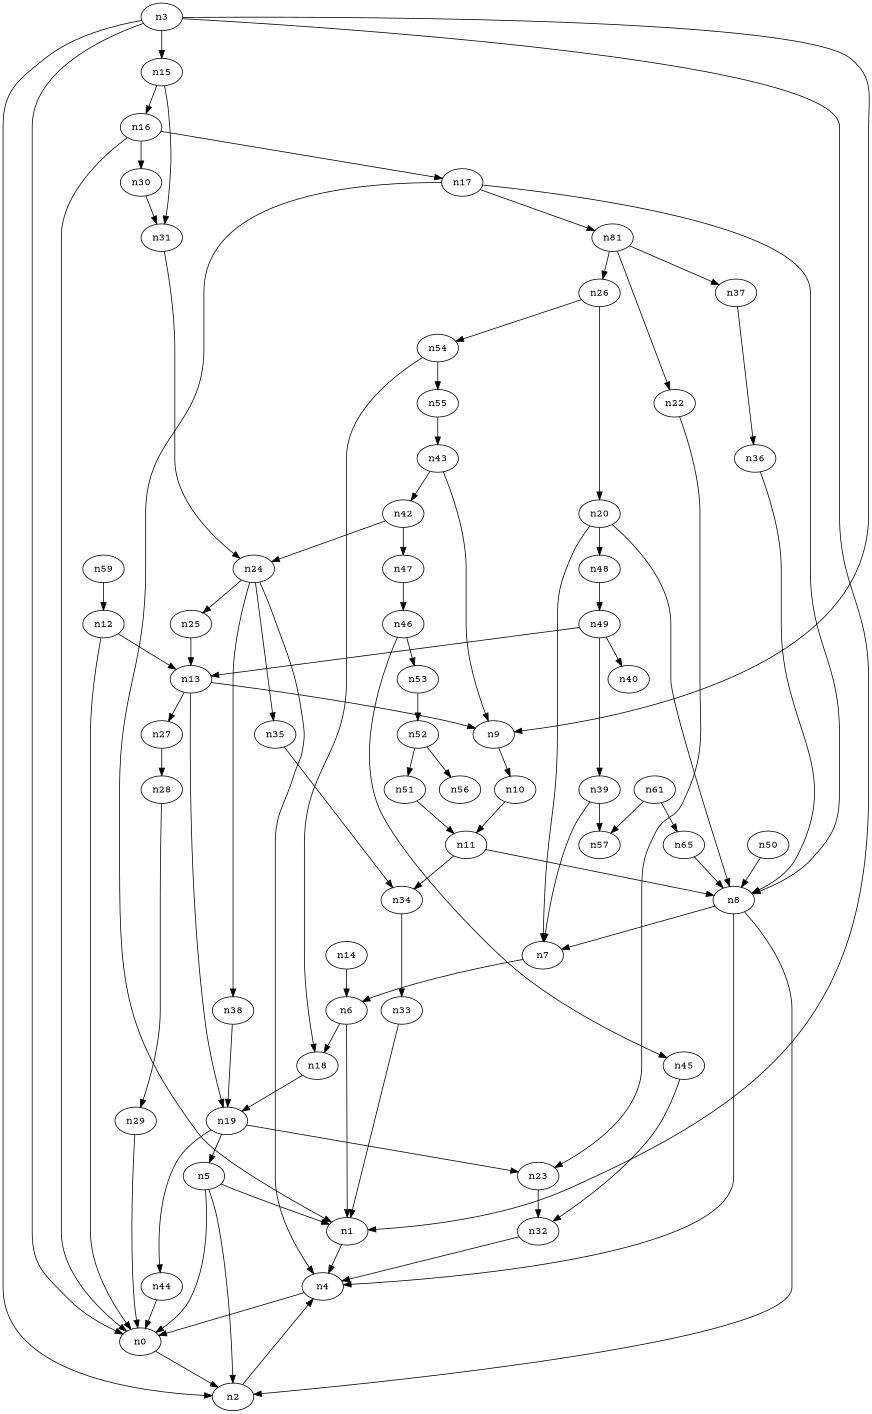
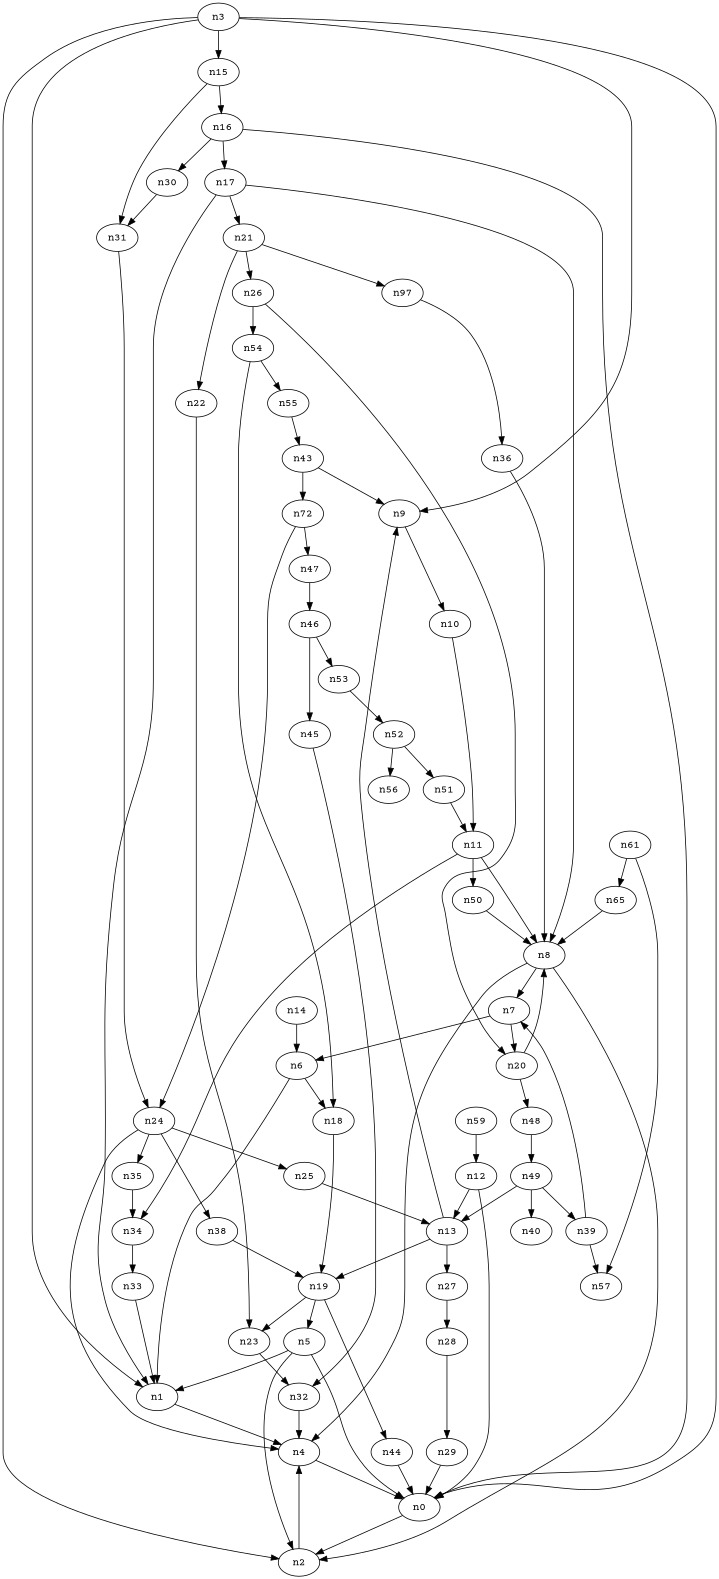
node "n81": label "n81" -> "n21"
node "n37": label "n37" -> "n97"
node "n42": label "n42" -> "n72"
edge "n20" -> "n7": reversed
edge "n11" -> "n50": added
